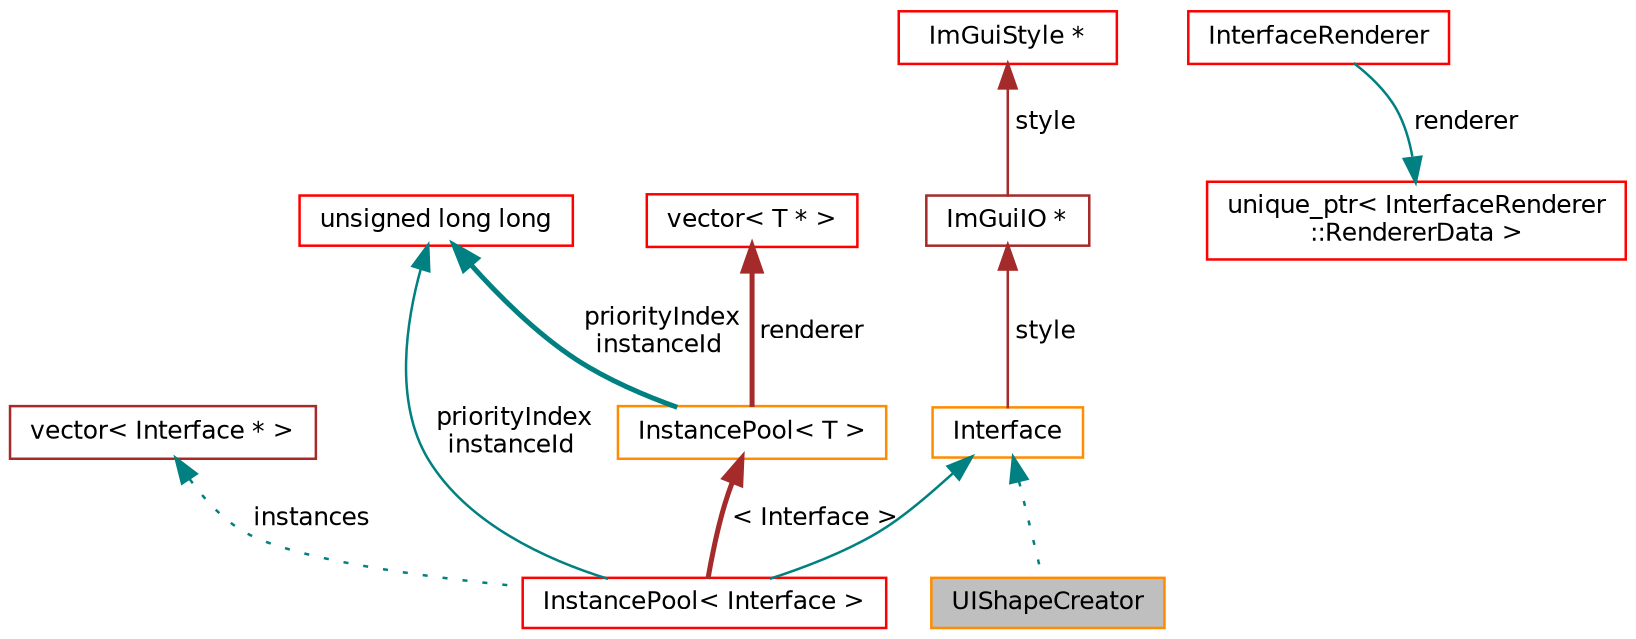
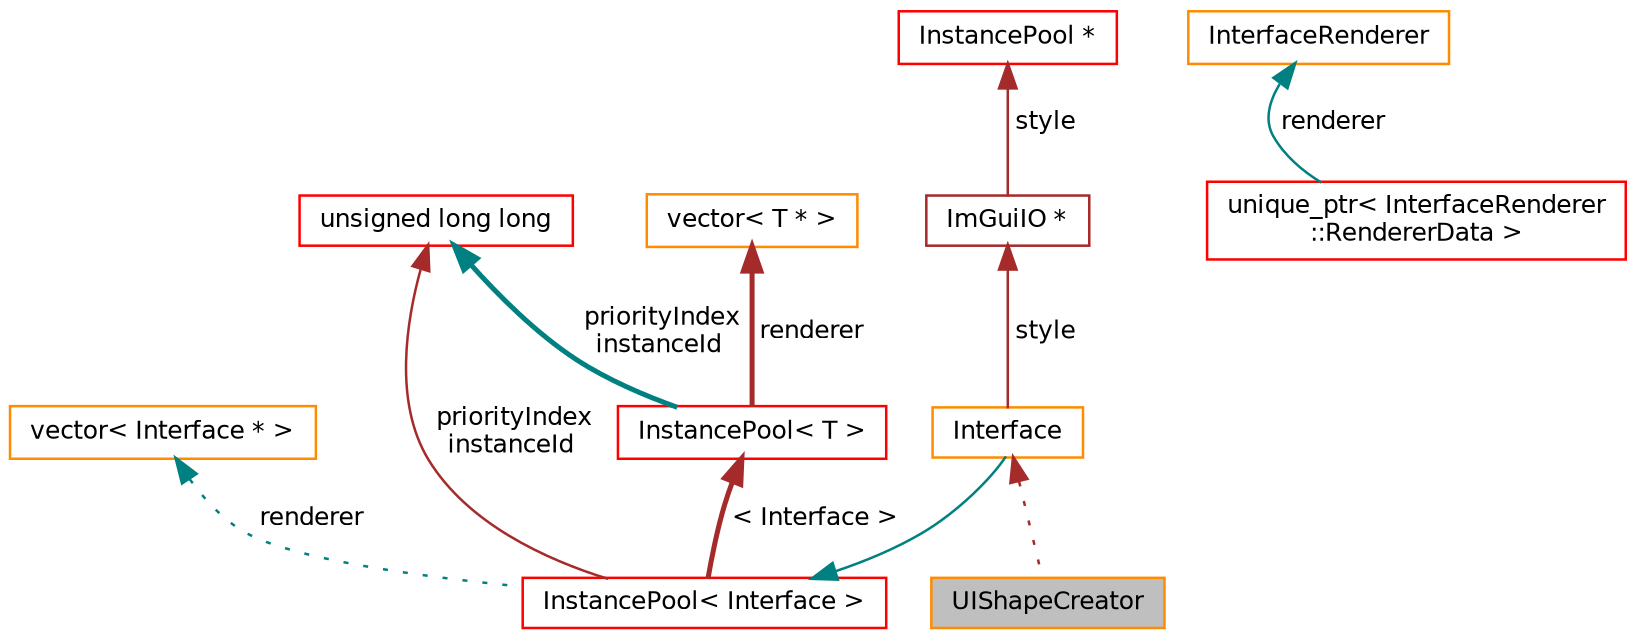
node "ImGuiStyle *": label "ImGuiStyle *" -> "InstancePool *"
node "InterfaceRenderer": color red -> darkorange
edge "InterfaceRenderer" -> "unique_ptr< InterfaceRenderer ::RendererData >": reversed
node "vector< T * >": color red -> darkorange
node "vector< Interface * >": color brown -> darkorange
node "InstancePool< T >": color darkorange -> red
edge "InstancePool< Interface >" -> "unsigned long long": color teal -> brown
edge "InstancePool< Interface >" -> "vector< Interface * >": label " instances" -> " renderer"
edge "UIShapeCreator" -> "Interface": color teal -> brown
edge "InstancePool< Interface >" -> "Interface": reversed
